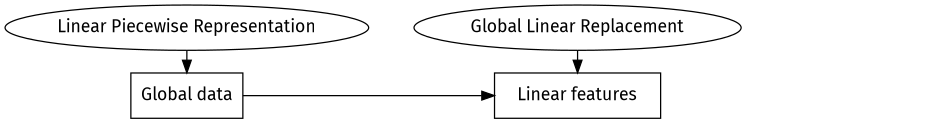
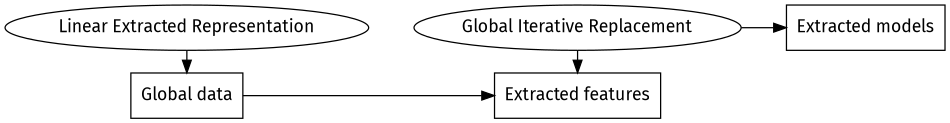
node "Linear Piecewise Representation": label "Linear Piecewise Representation" -> "Linear Extracted Representation"
node "Global Linear Replacement": label "Global Linear Replacement" -> "Global Iterative Replacement"
node "Extracted models": added
node "Linear features": label "Linear features" -> "Extracted features"
